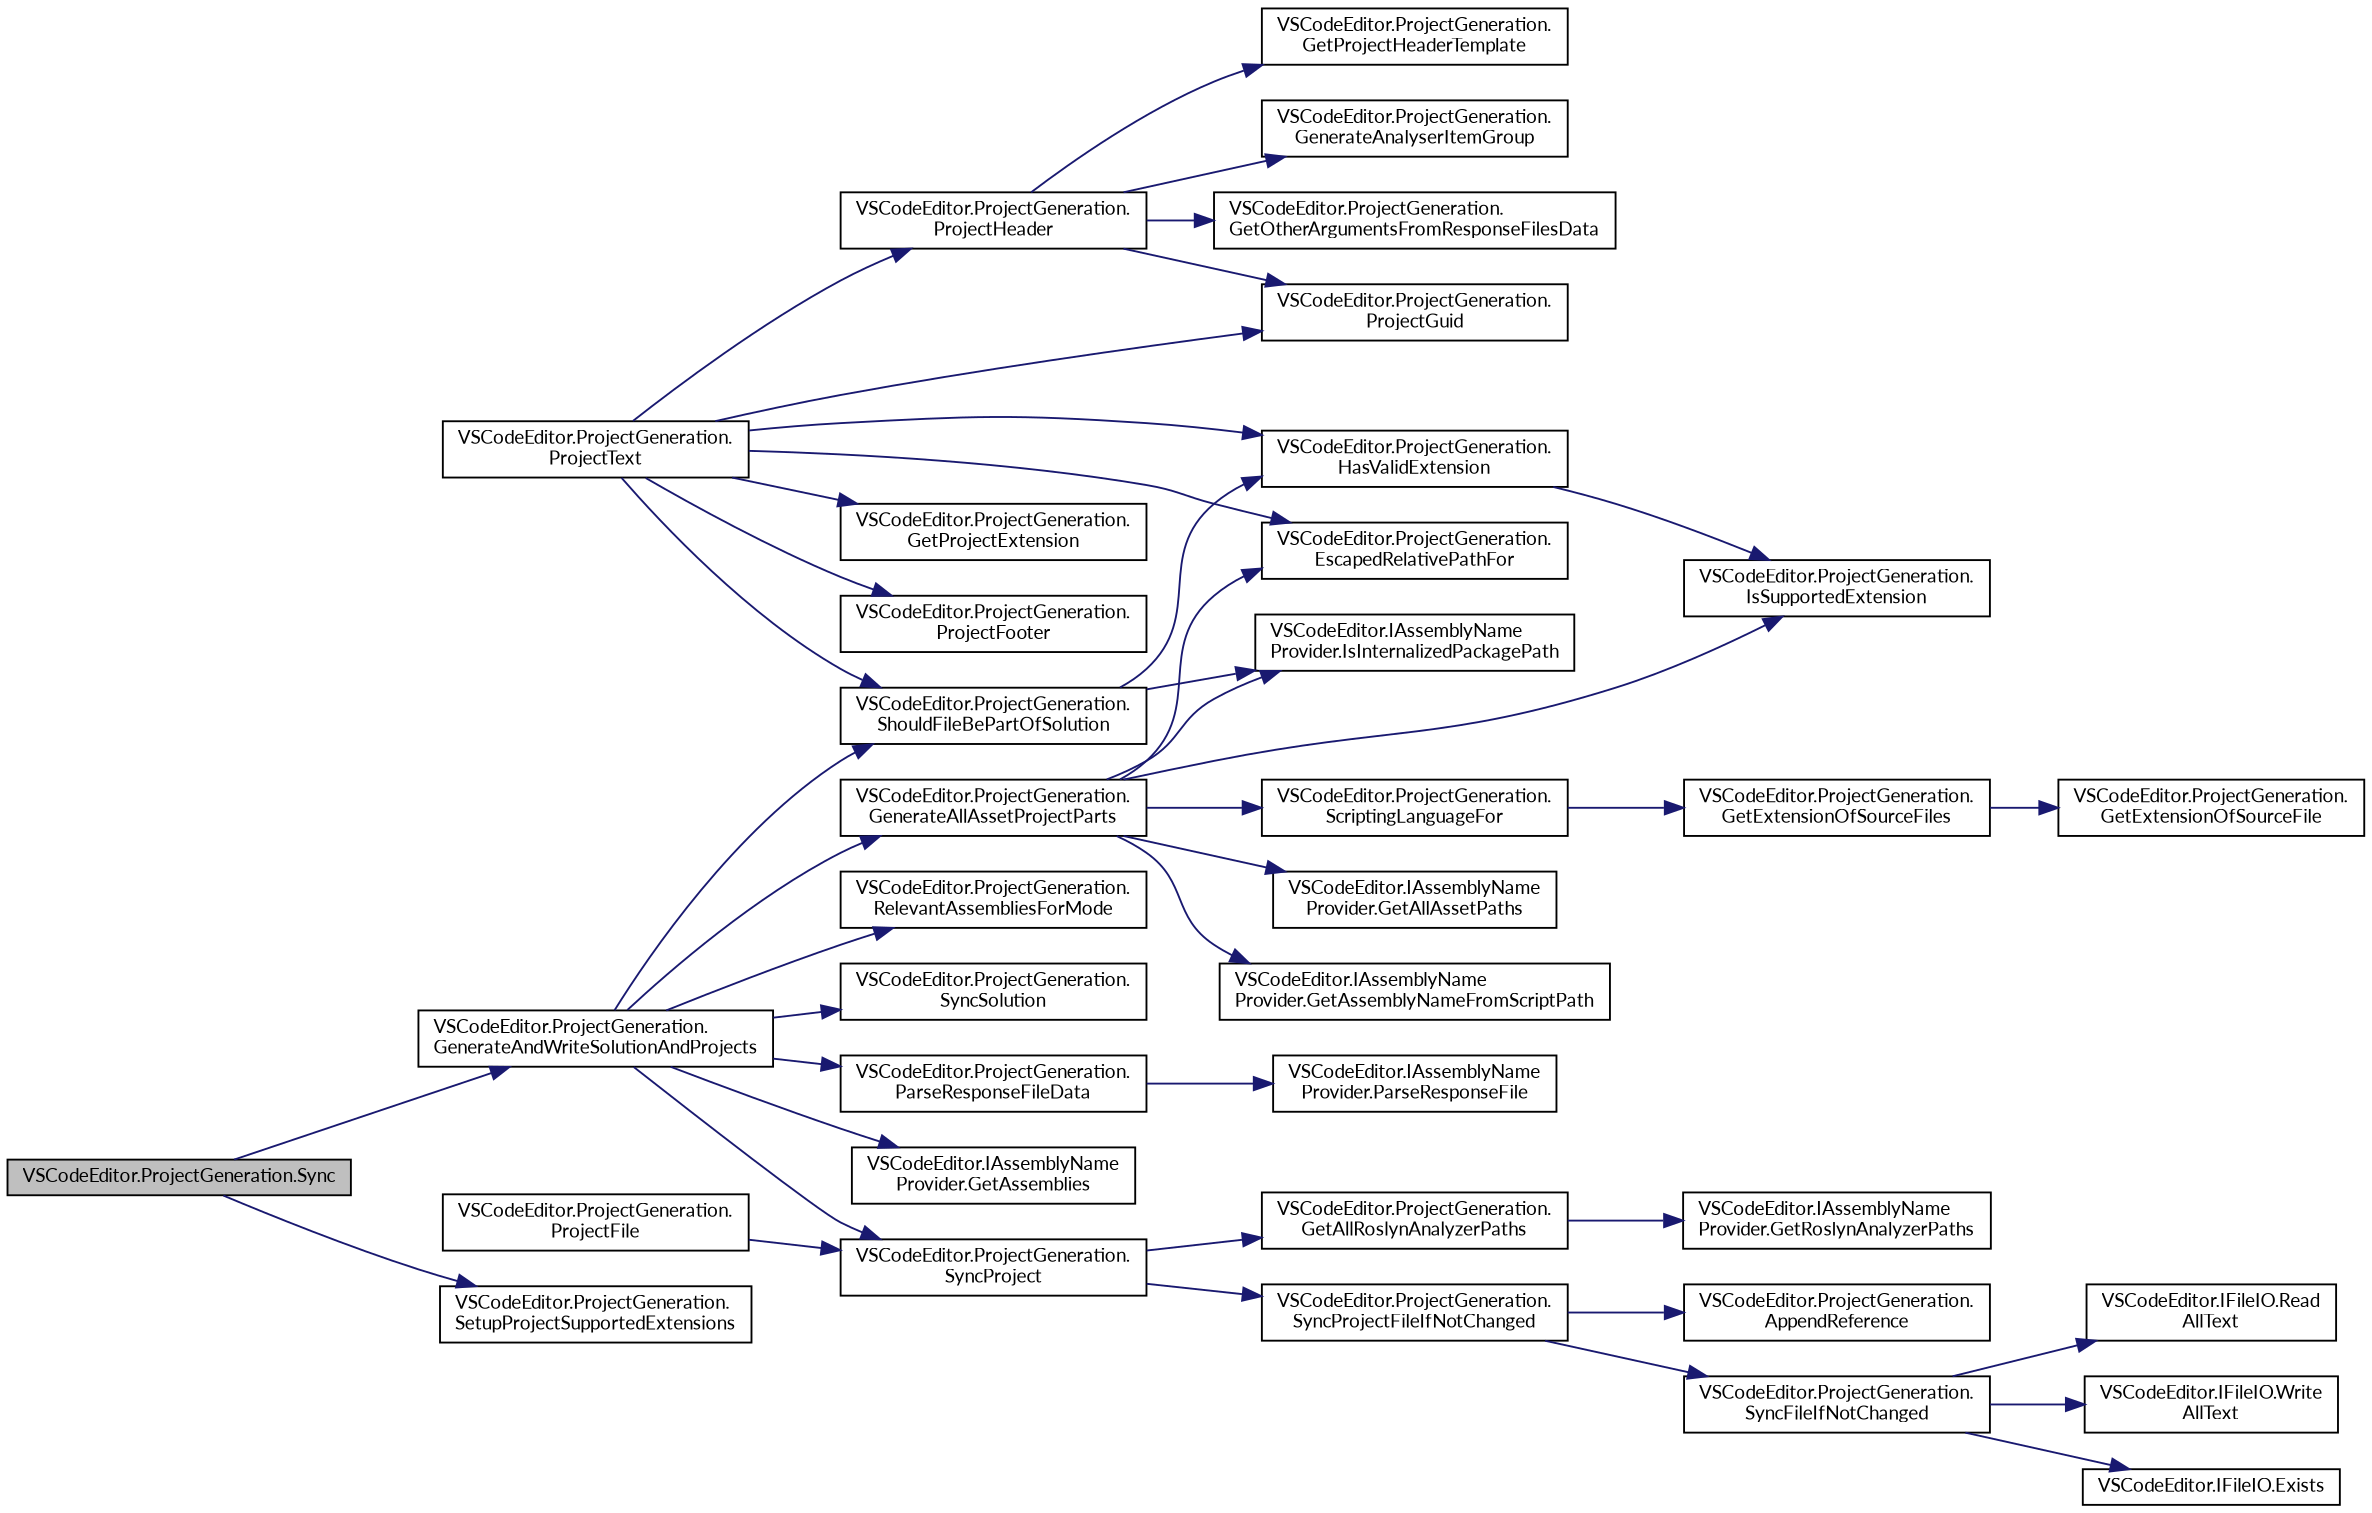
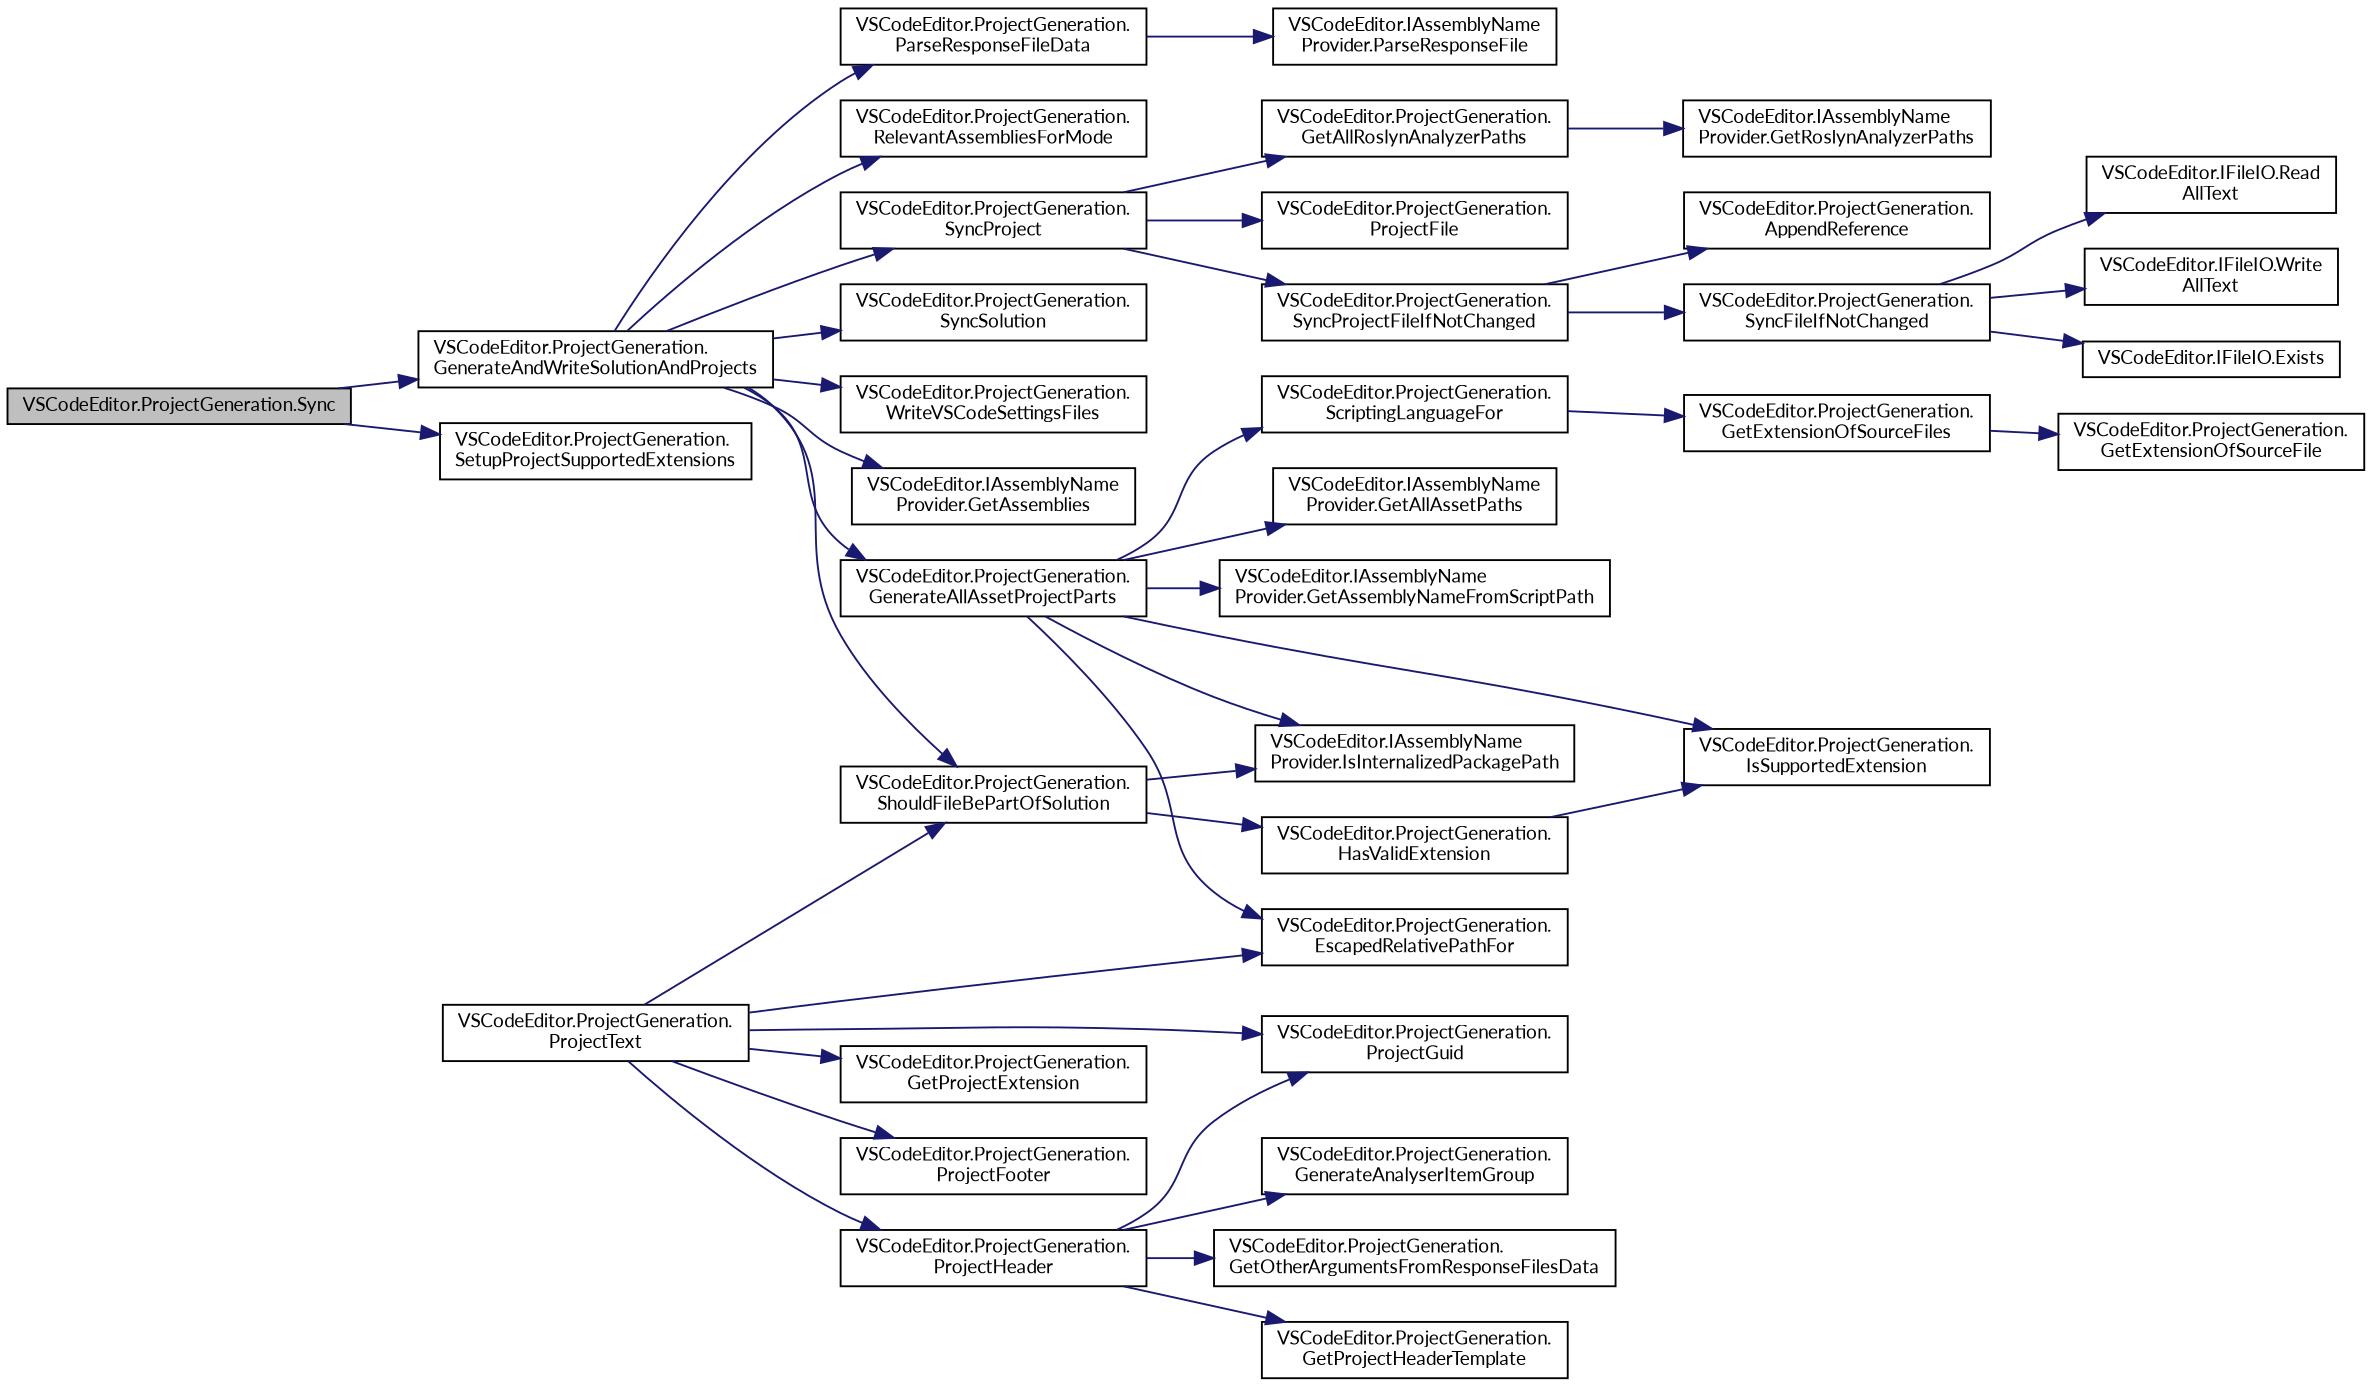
node "VSCodeEditor.ProjectGeneration. WriteVSCodeSettingsFiles": added
edge "VSCodeEditor.ProjectGeneration. ProjectText" -> "VSCodeEditor.ProjectGeneration. HasValidExtension": removed
edge "VSCodeEditor.ProjectGeneration. ProjectFile" -> "VSCodeEditor.ProjectGeneration. SyncProject": reversed
